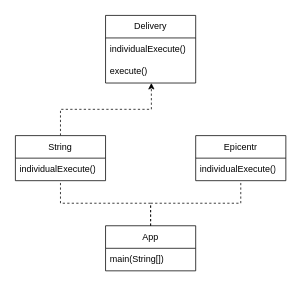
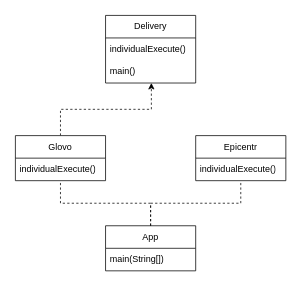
node "execute()": label "execute()" -> "main()"
node "String": label "String" -> "Glovo"
